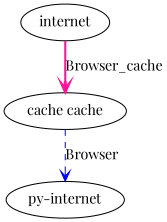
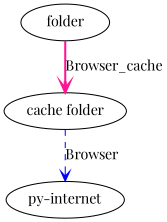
node "internet": label "internet" -> "folder"
node "cache cache": label "cache cache" -> "cache folder"
